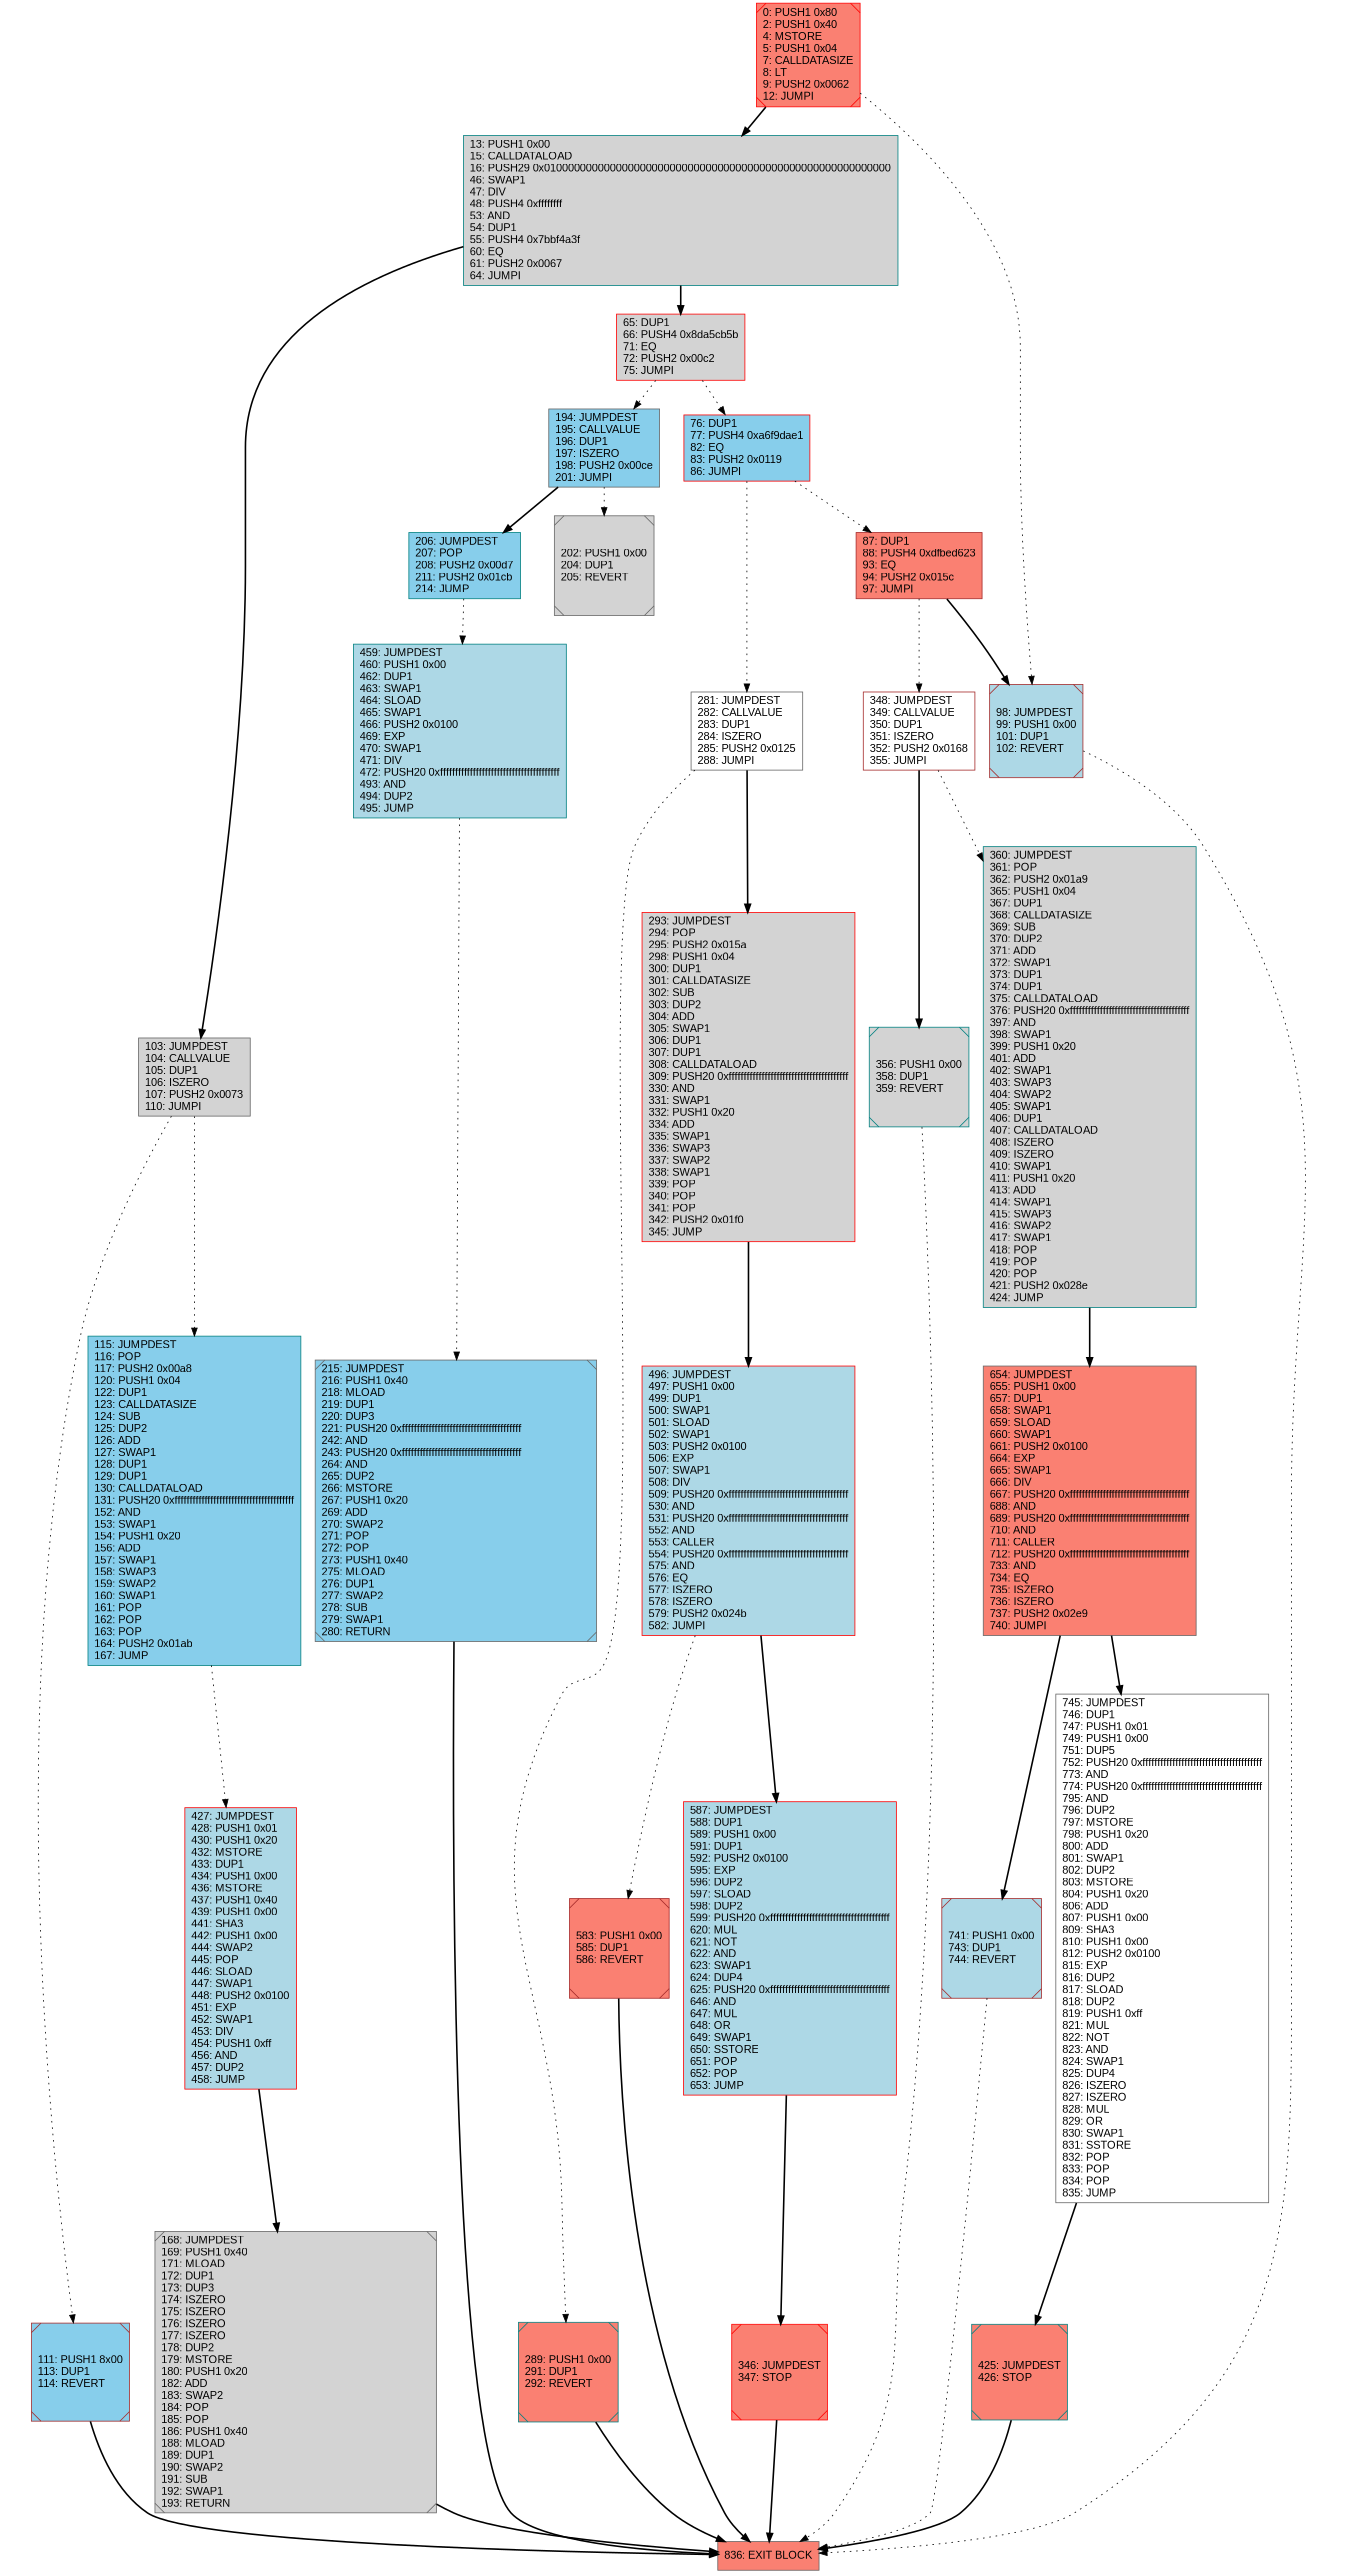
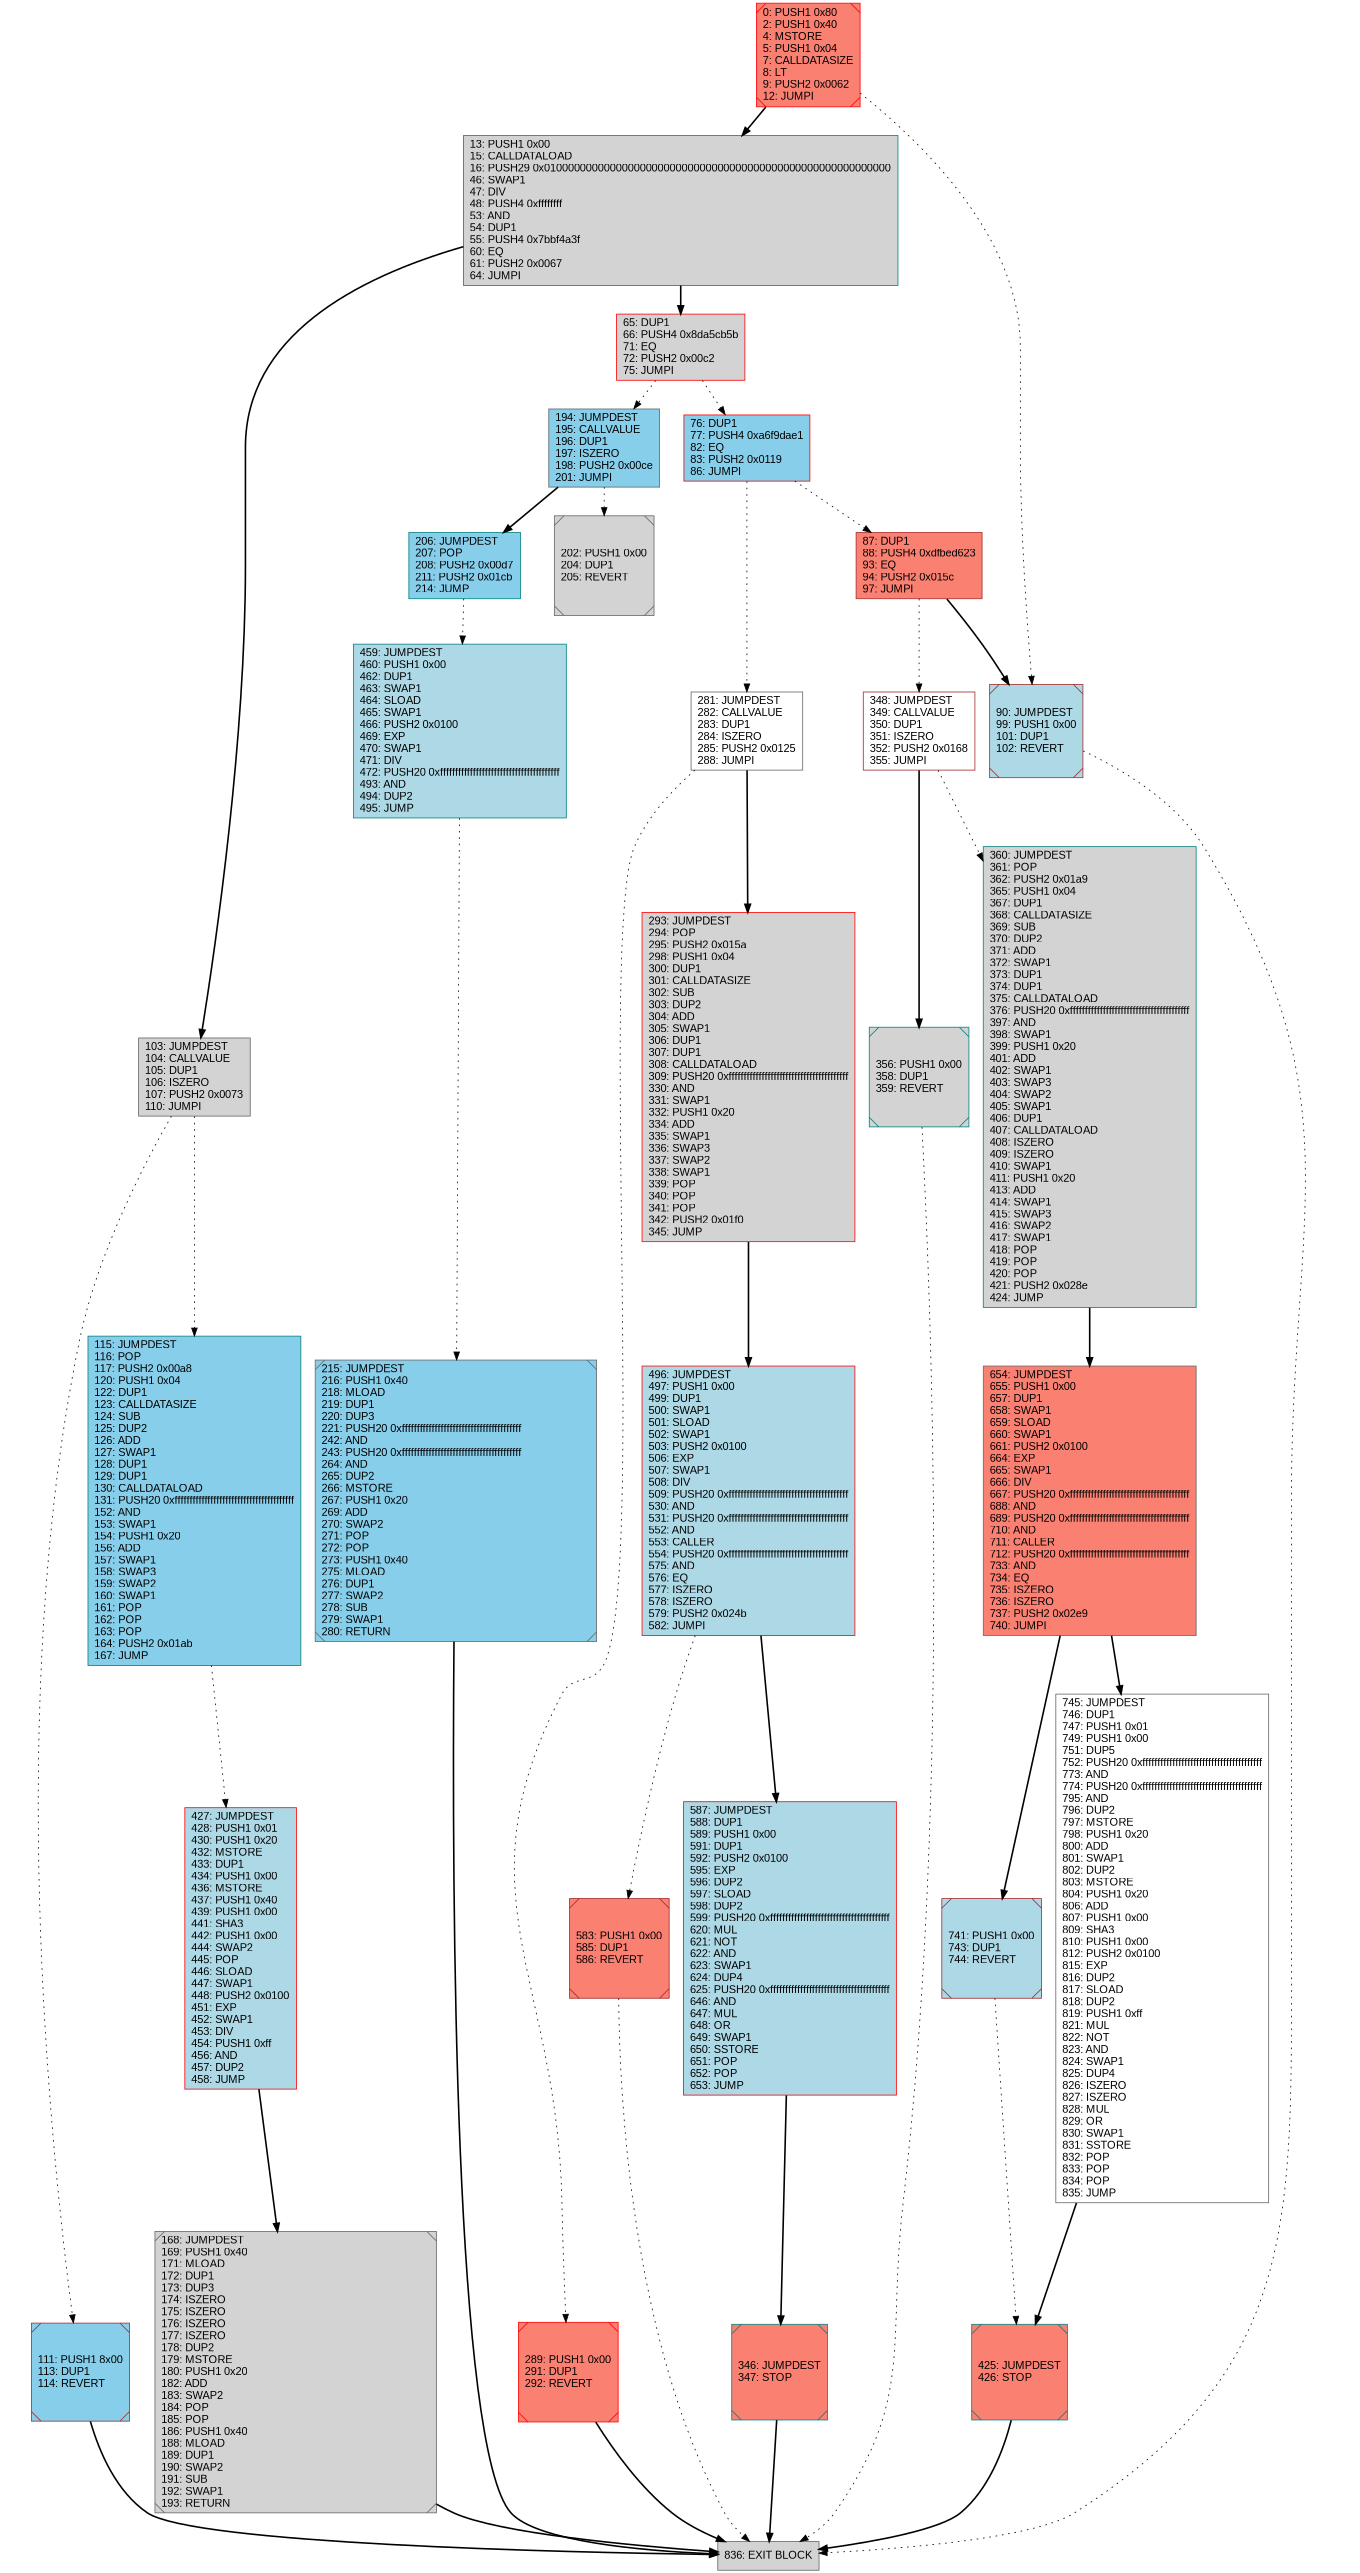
node "98: JUMPDEST 99: PUSH1 0x00 101: DUP1 102: REVERT": label "98: JUMPDEST 99: PUSH1 0x00 101: DUP1 102: REVERT" -> "90: JUMPDEST 99: PUSH1 0x00 101: DUP1 102: REVERT"
edge "583: PUSH1 0x00 585: DUP1 586: REVERT" -> "836: EXIT BLOCK": style bold -> dotted
edge "741: PUSH1 0x00 743: DUP1 744: REVERT" -> "836: EXIT BLOCK": now "741: PUSH1 0x00 743: DUP1 744: REVERT" -> "425: JUMPDEST 426: STOP"
node "289: PUSH1 0x00 291: DUP1 292: REVERT": color teal -> red
node "346: JUMPDEST 347: STOP": color red -> teal
node "836: EXIT BLOCK": fillcolor salmon -> lightgrey
